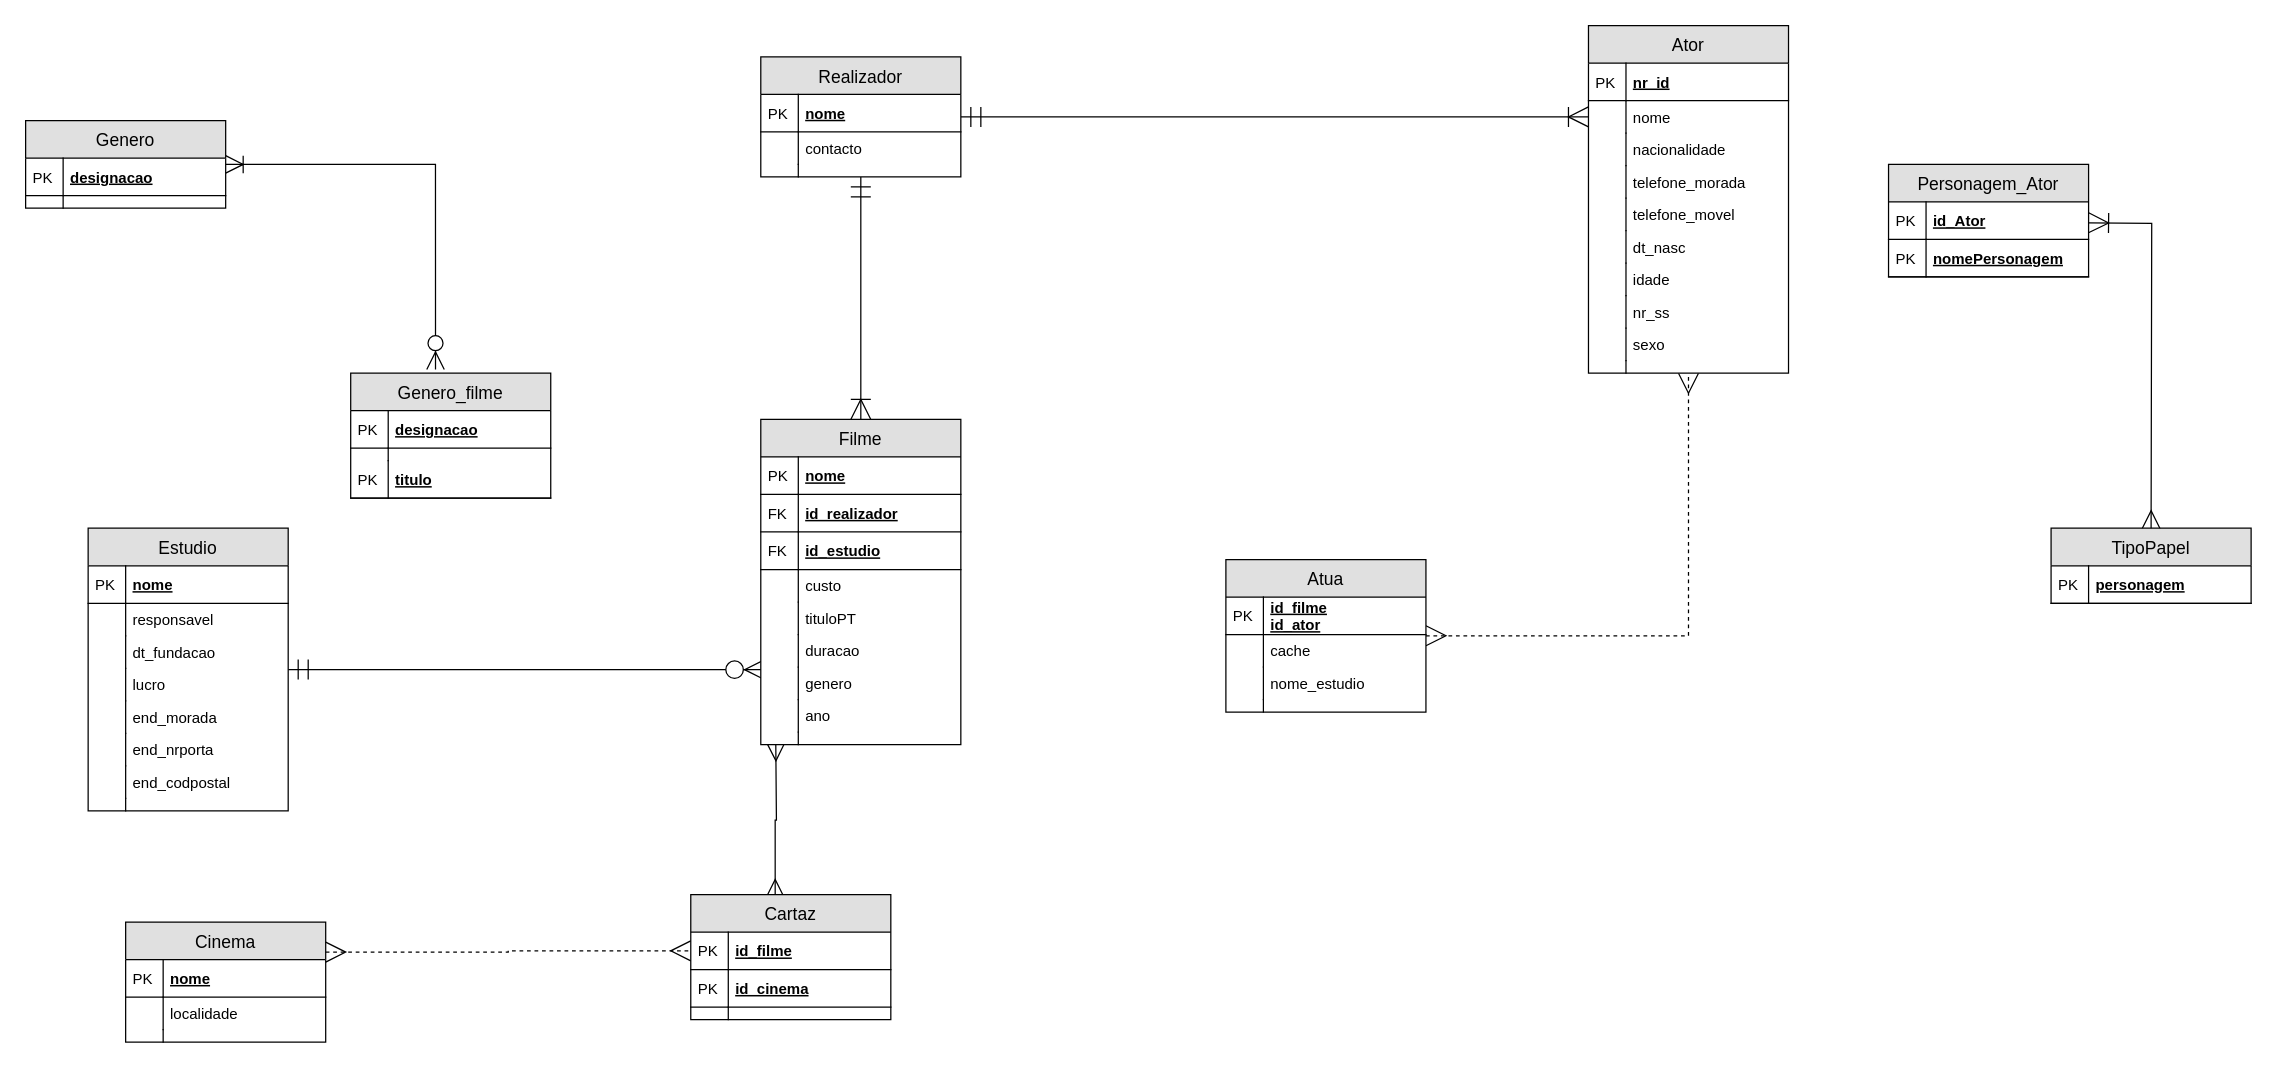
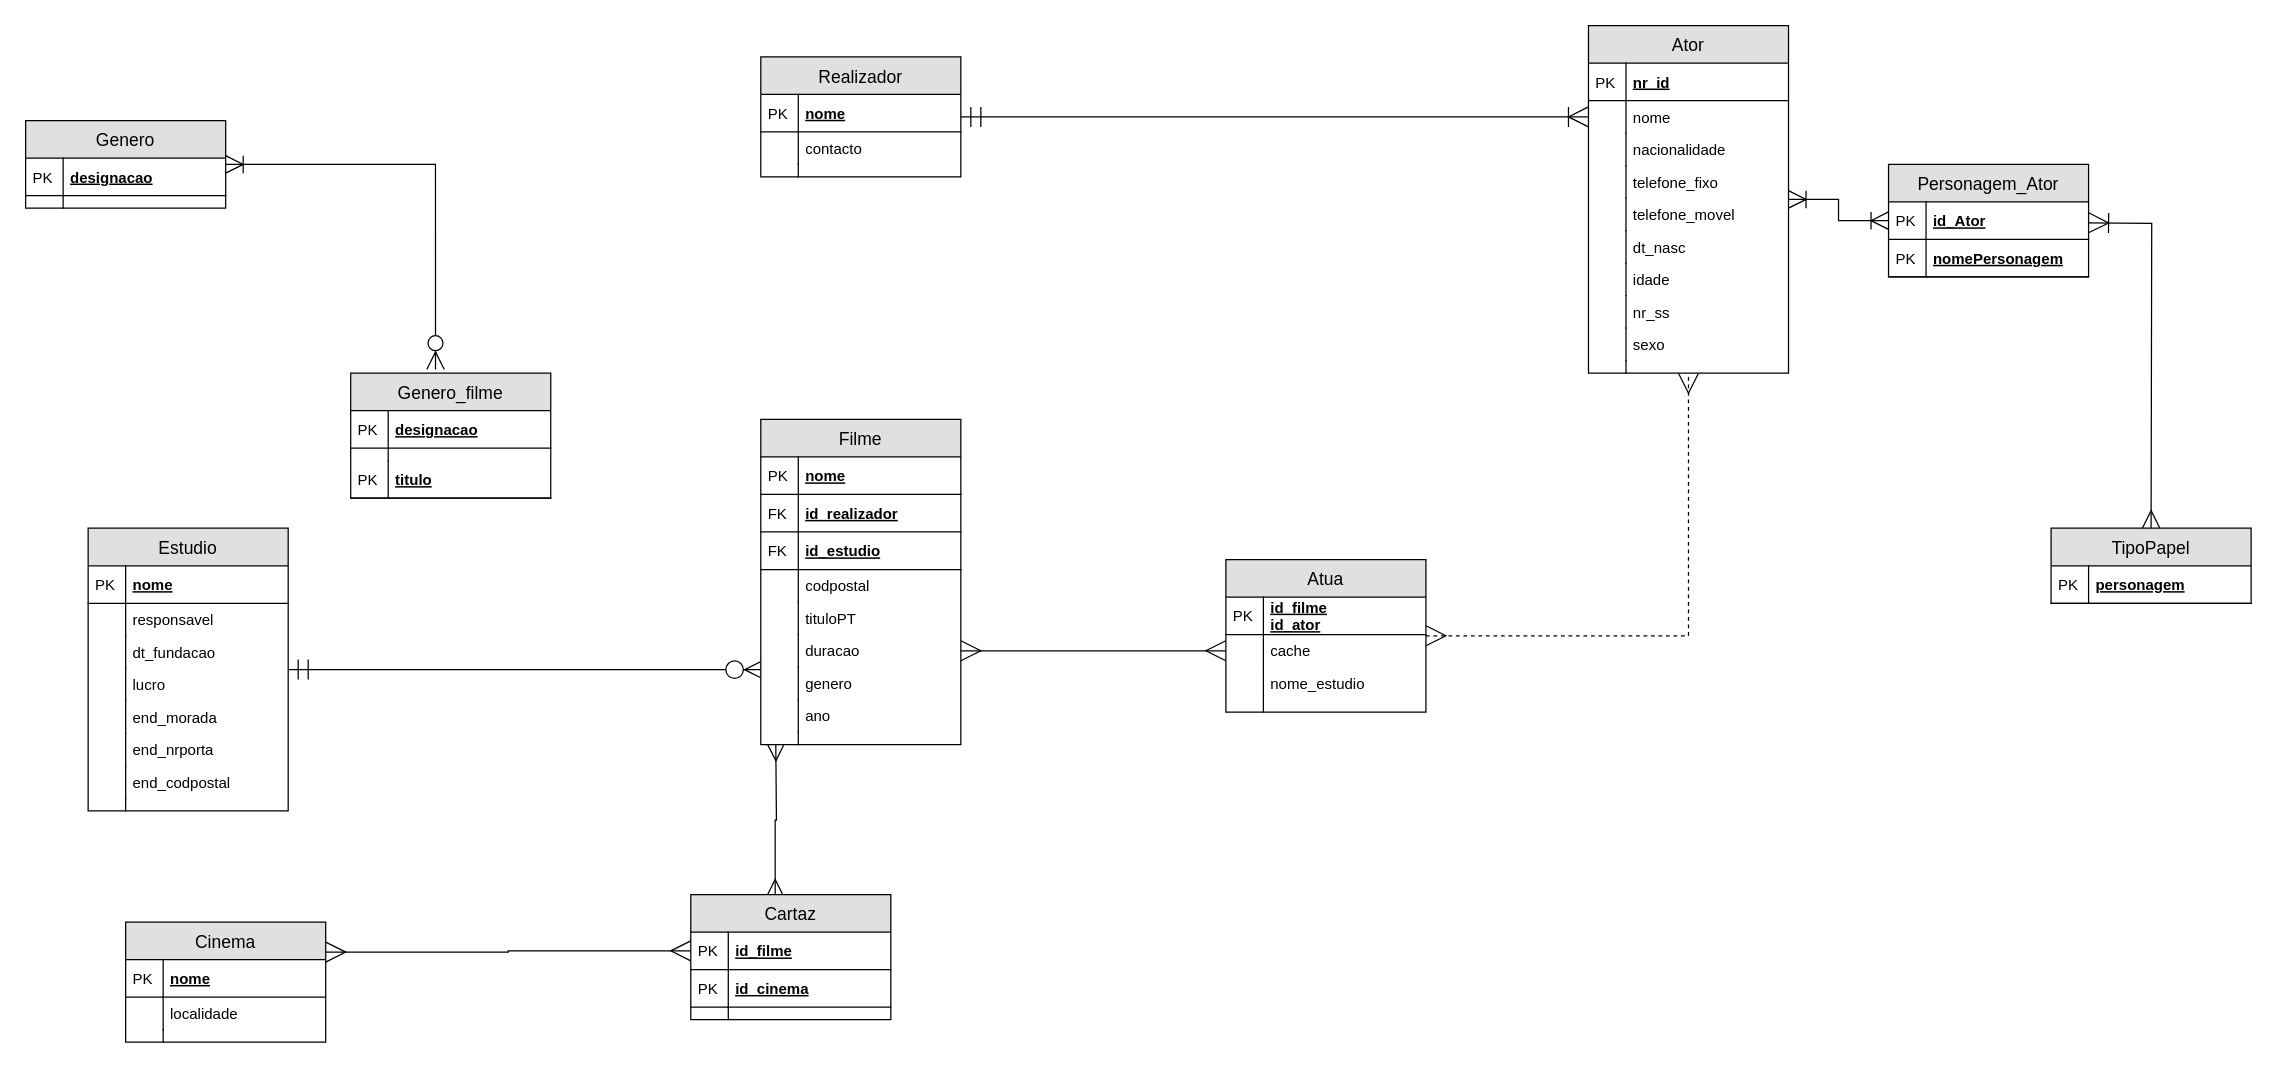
node "telefone_morada": label "telefone_morada" -> "telefone_fixo"
edge "Ator" -- "Personagem_Ator": added
edge "Realizador" -- "Filme": removed
node "custo": label "custo" -> "codpostal"
edge "duracao" -- "cache": added
edge "id_filme" -- "Cinema": style dashed -> solid
